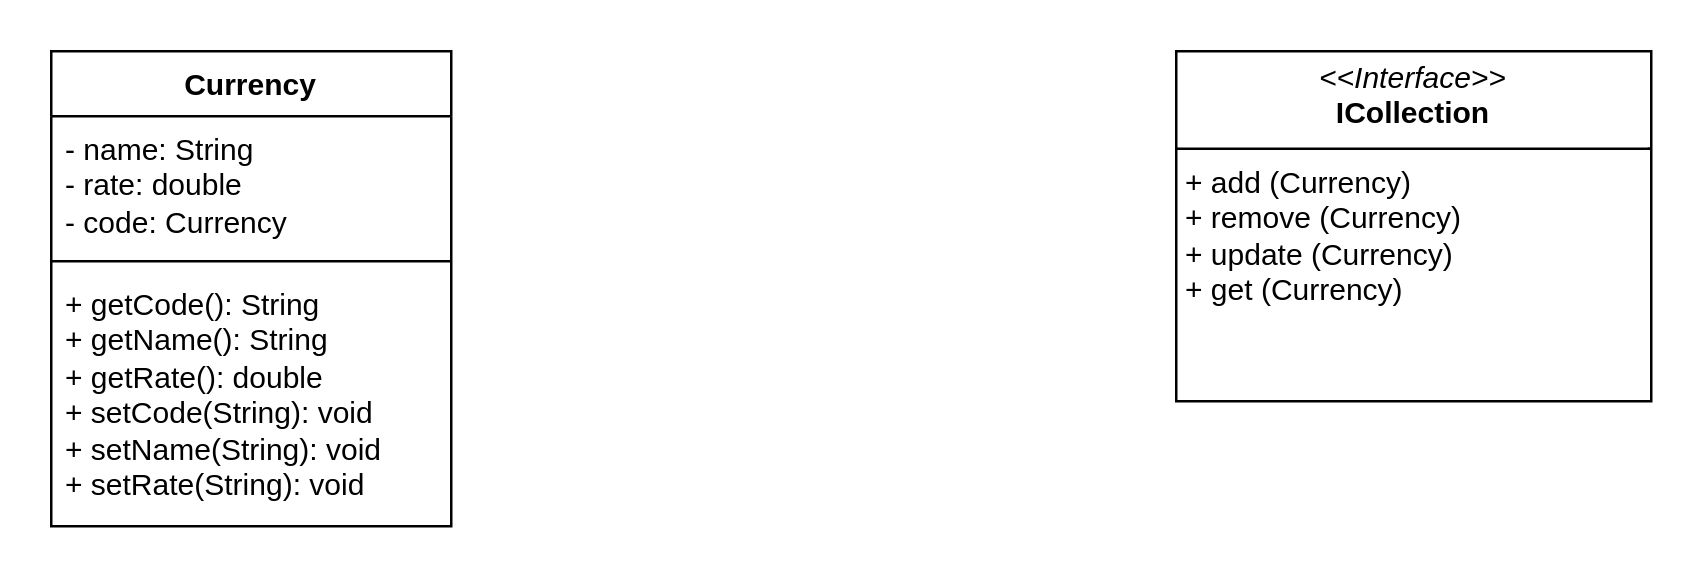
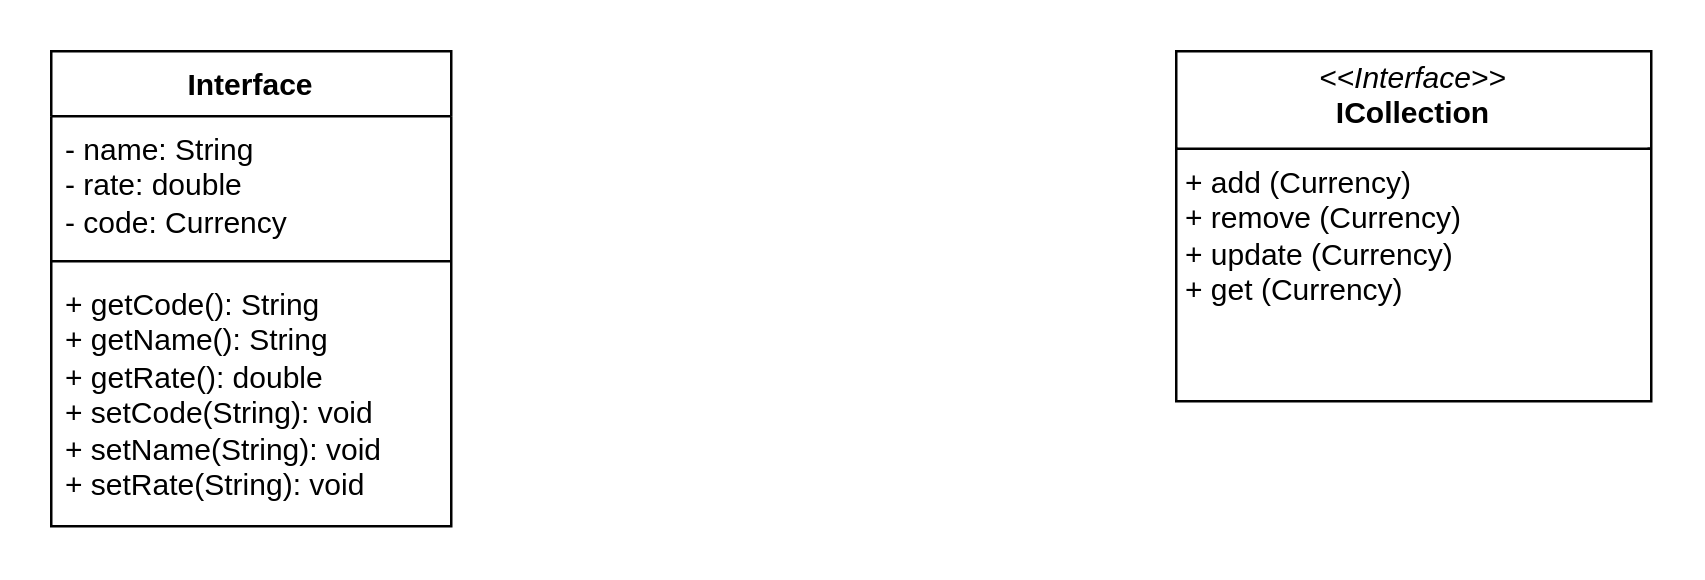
node "Currency": label "Currency" -> "Interface"
